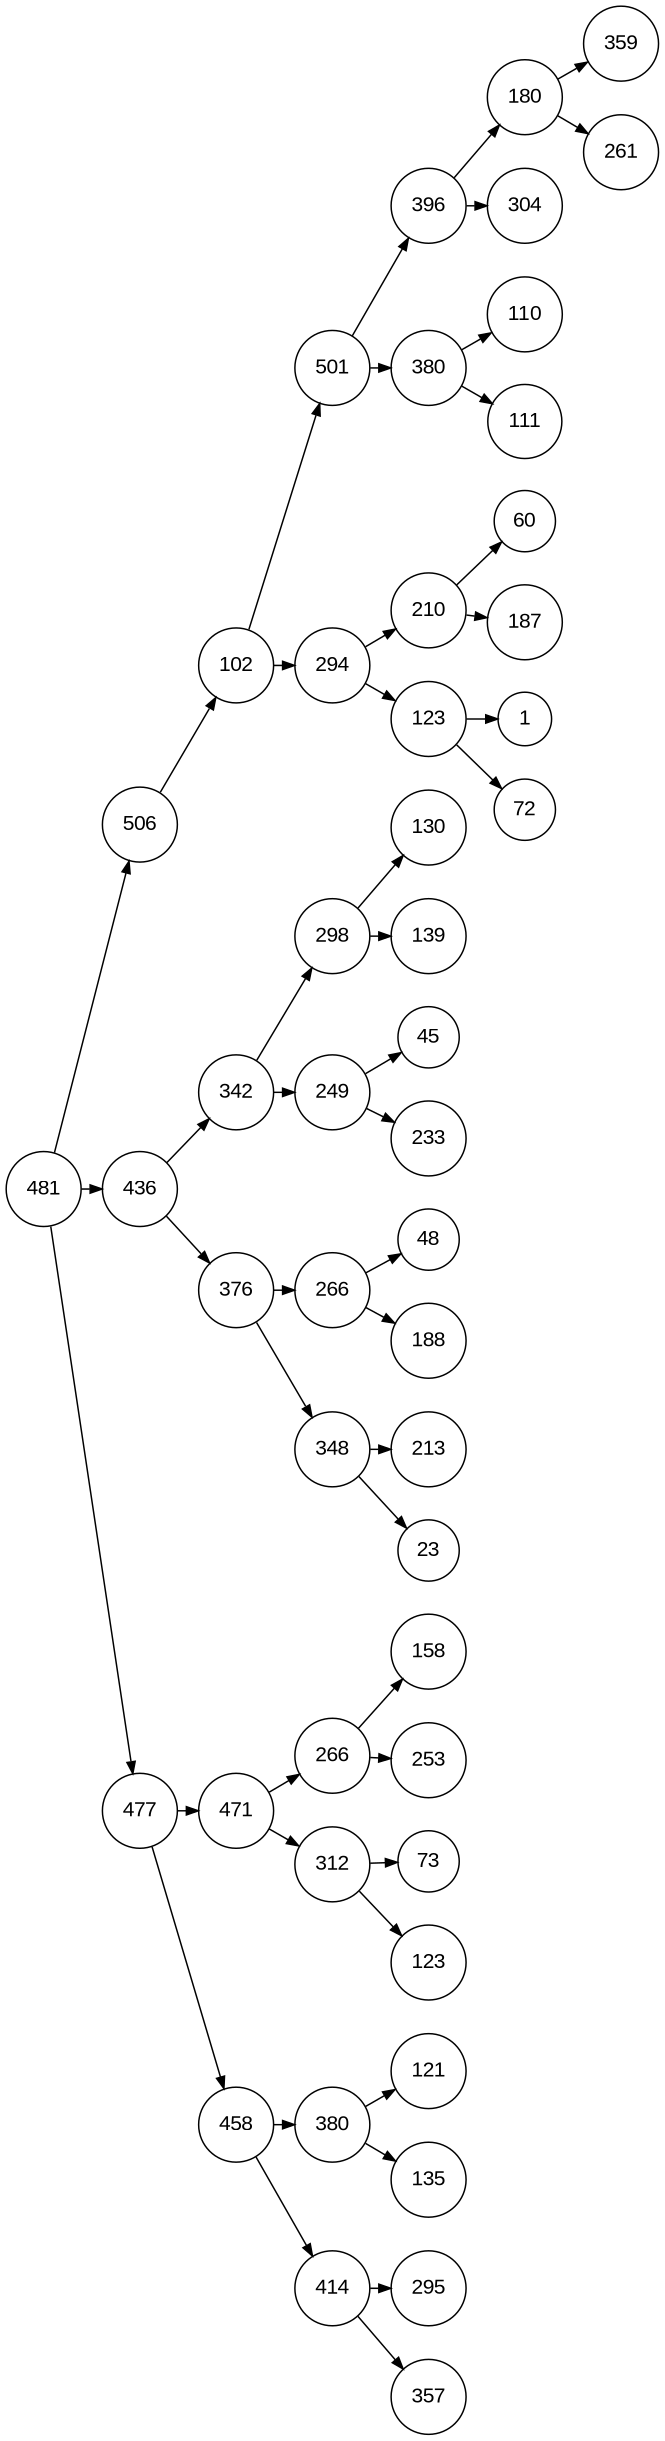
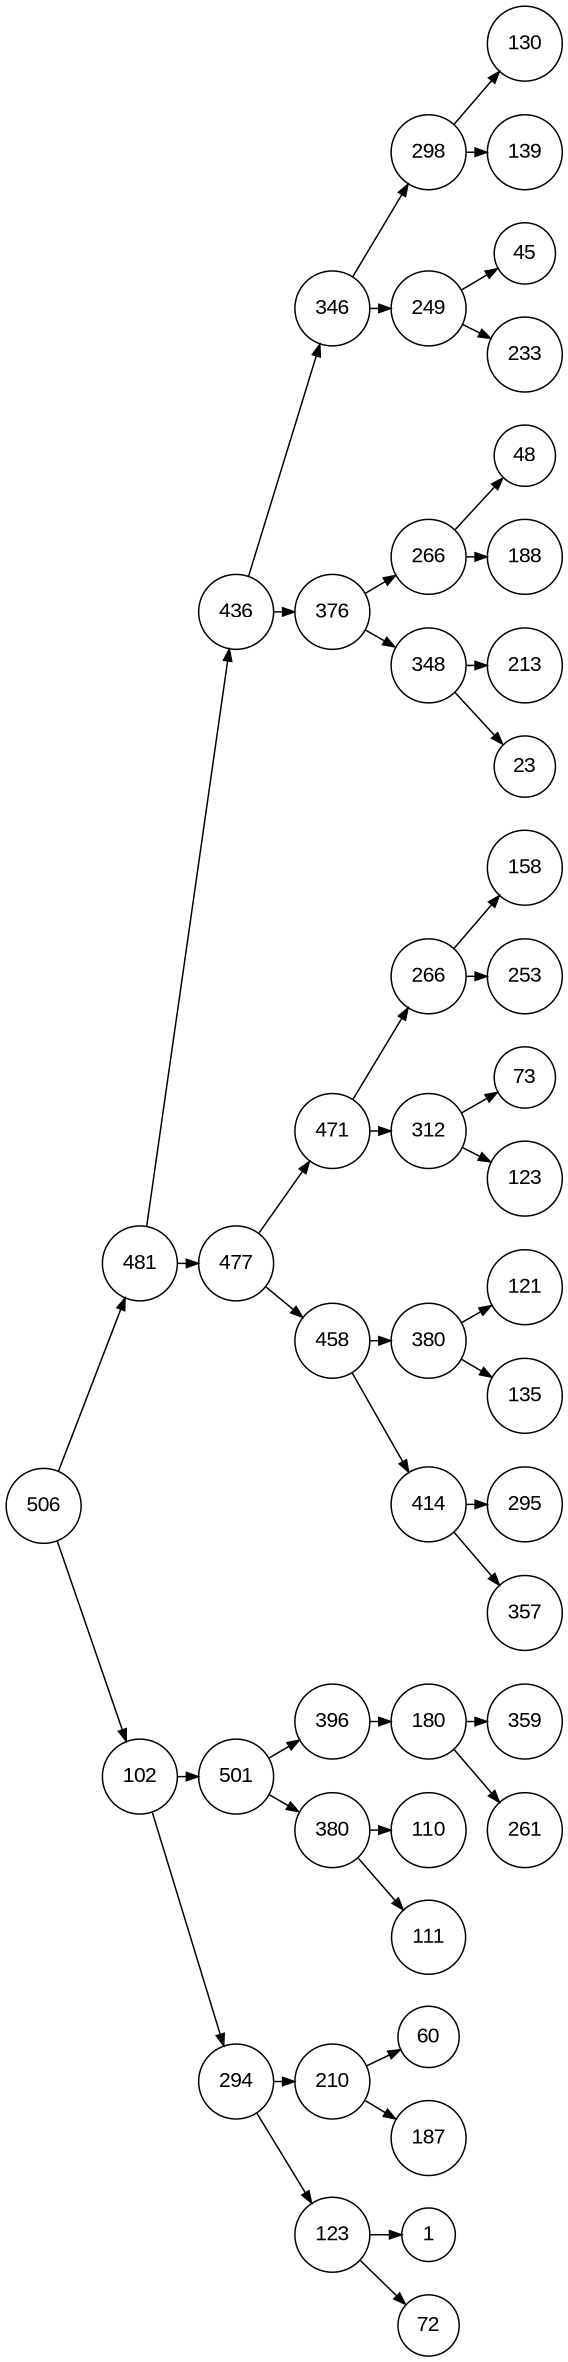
node "304": removed
edge "481" -> "506": reversed
node "342": label "342" -> "346"
